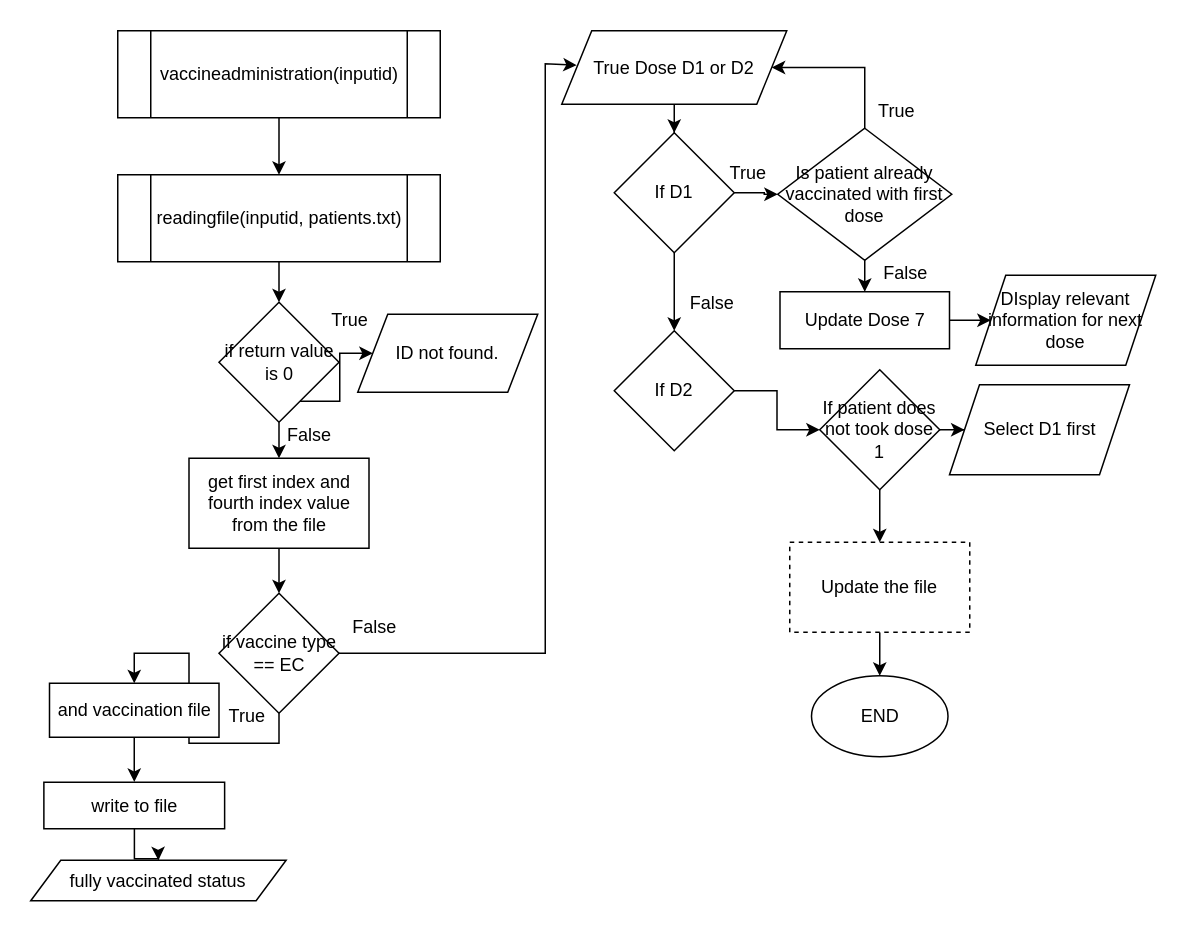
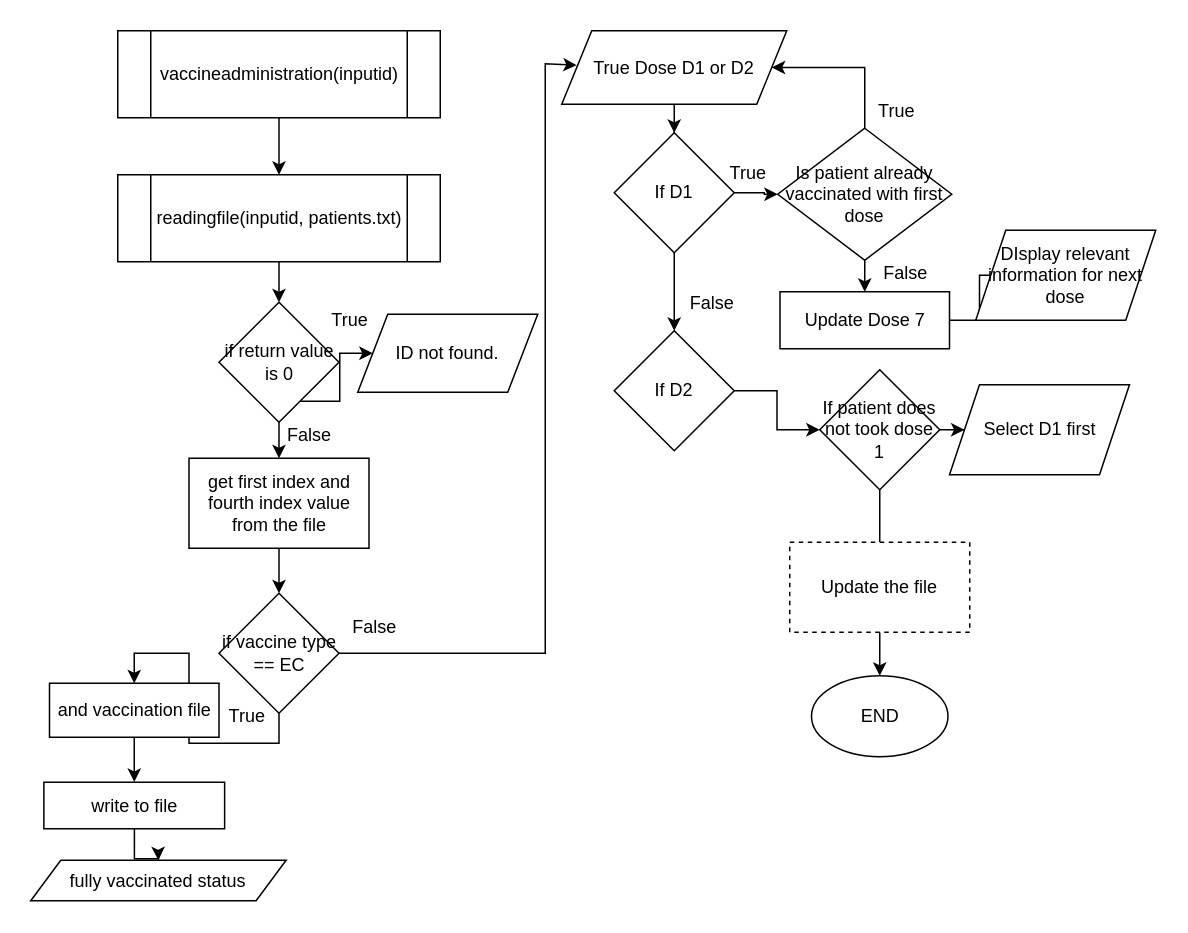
node "DIsplay relevant information for next dose": moved (1066, 320) -> (1066, 275)
edge "If patient does not took dose 1" -> "Update the file": arrowhead classic -> none
